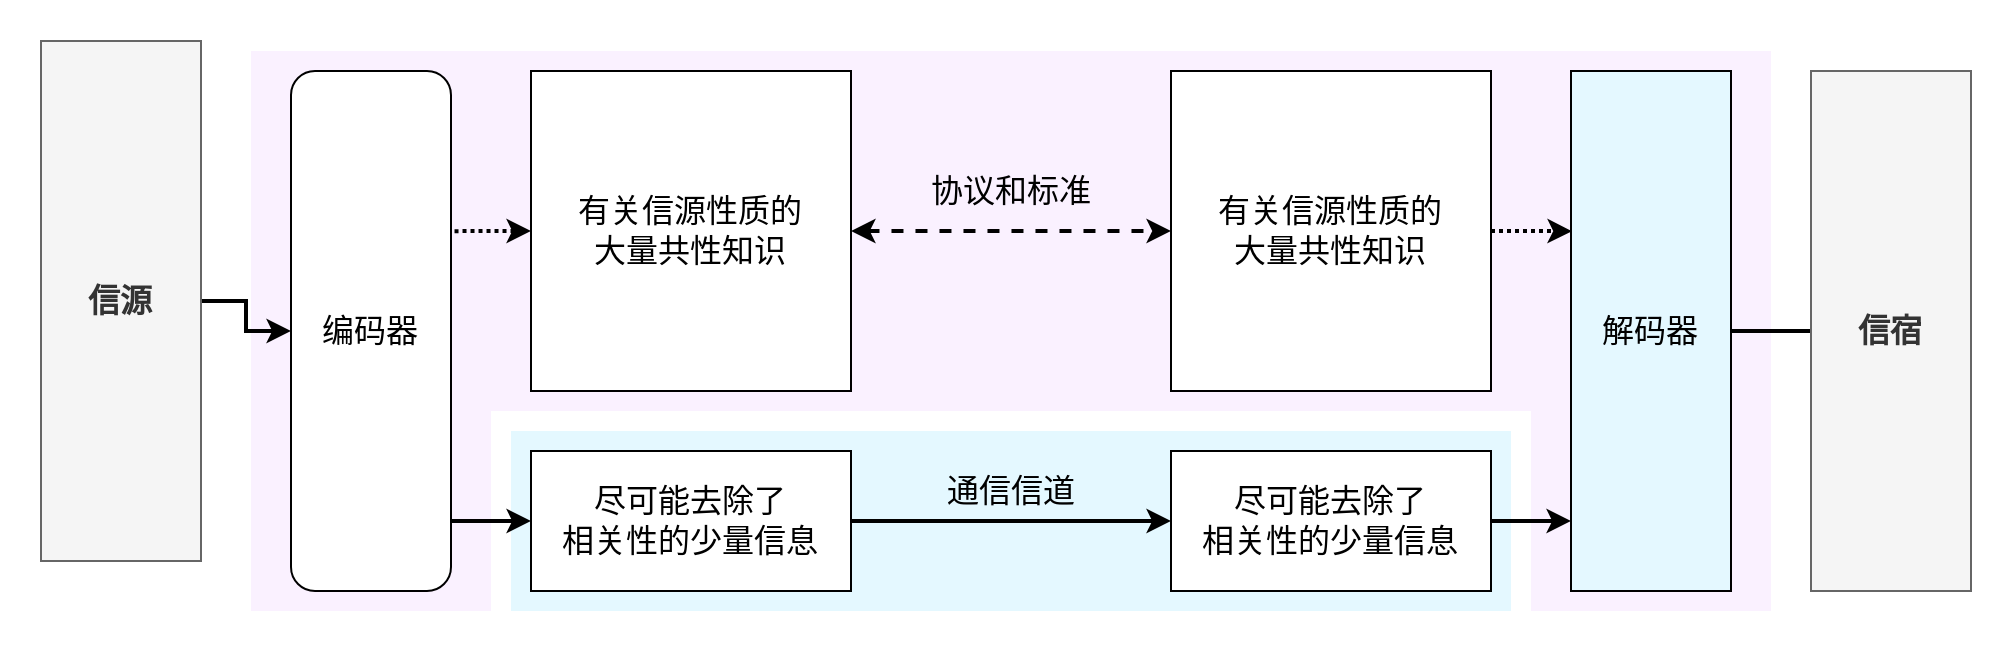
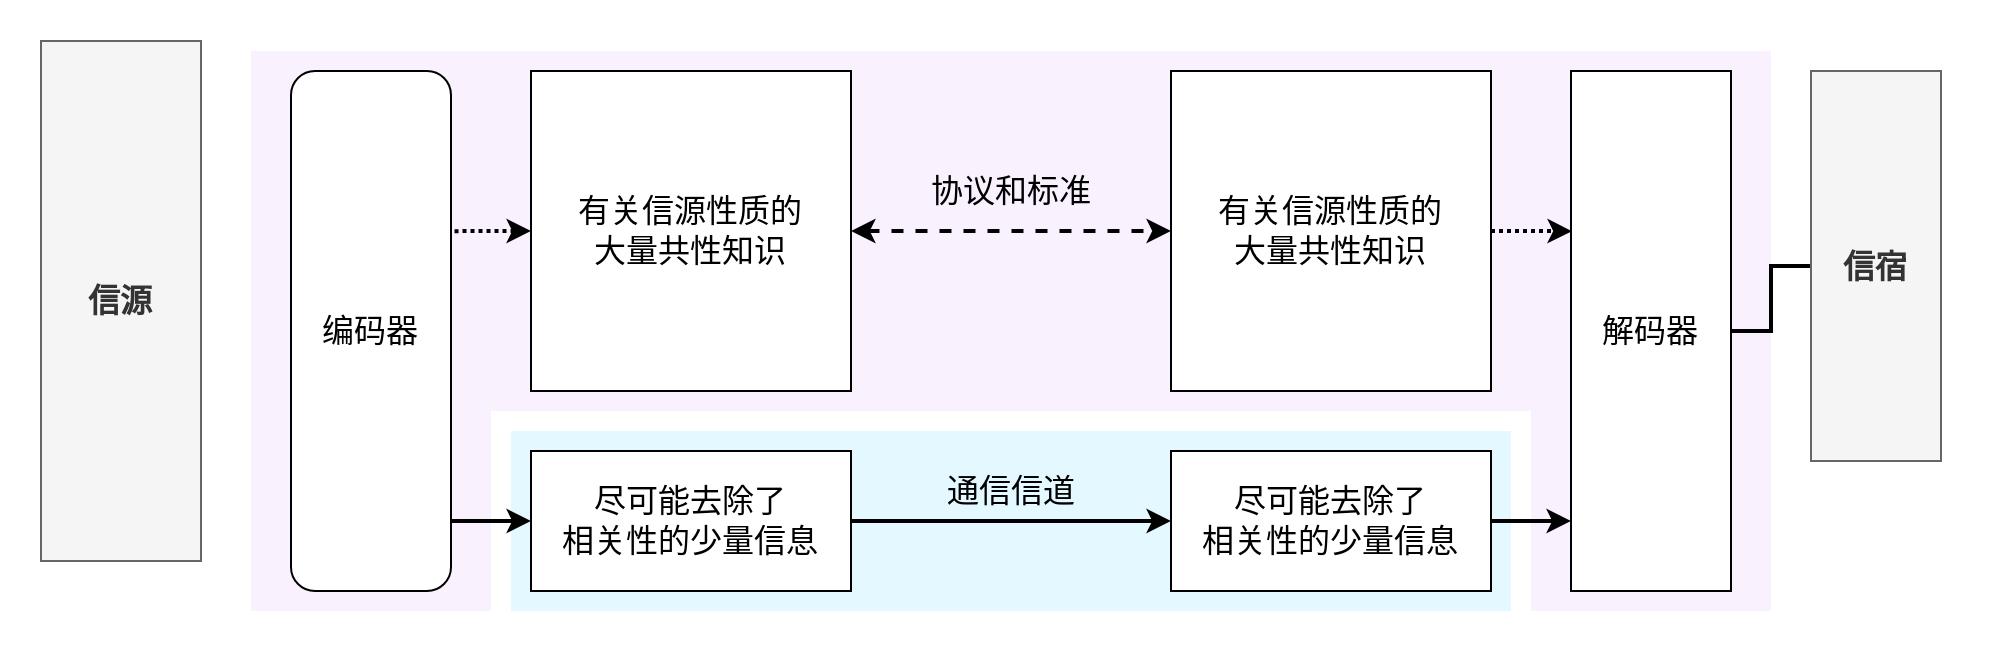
edge "信源" -> "编码器": removed
node "解码器": fillcolor #e4f8ff -> #ffffff
node "信宿": size 160x520 -> 130x390
